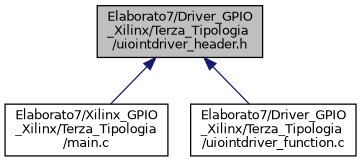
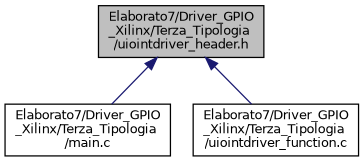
node "Elaborato7/Xilinx_GPIO _Xilinx/Terza_Tipologia /main.c": label "Elaborato7/Xilinx_GPIO _Xilinx/Terza_Tipologia /main.c" -> "Elaborato7/Driver_GPIO _Xilinx/Terza_Tipologia /main.c"
